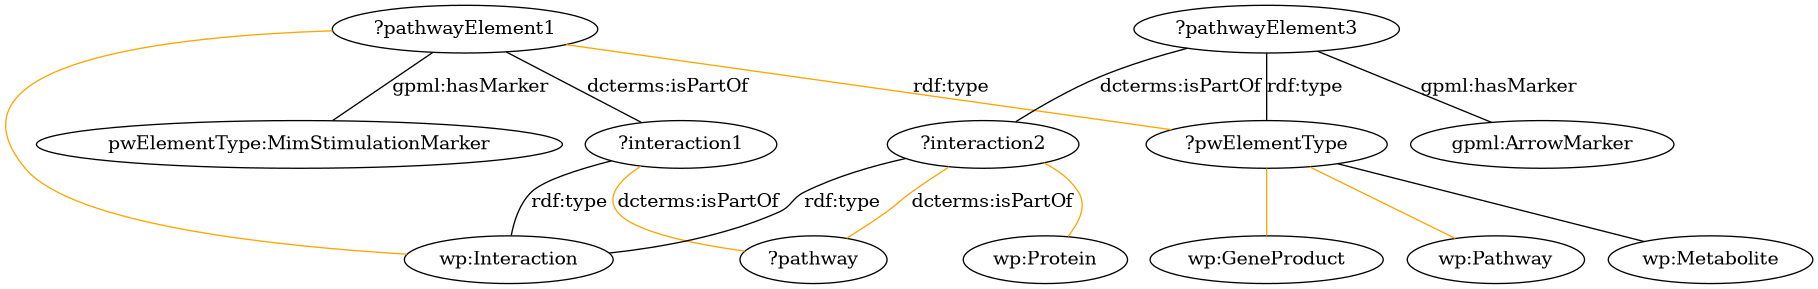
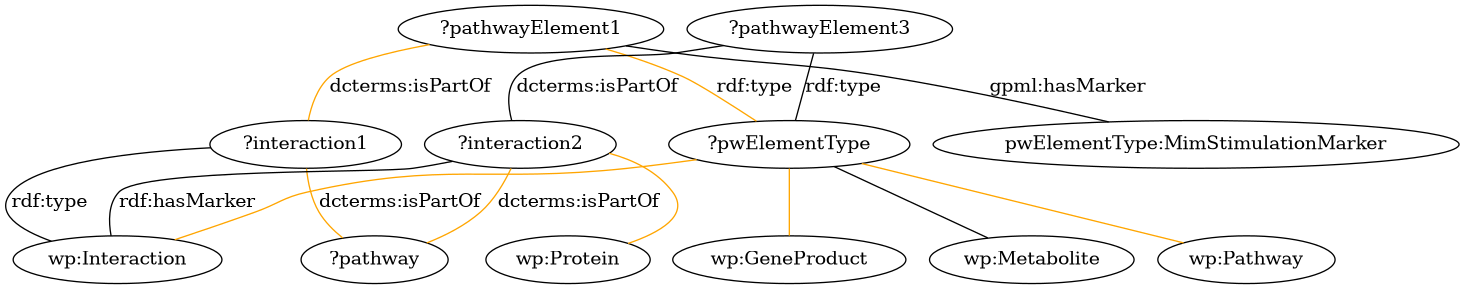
edge "?pathwayElement1" -- "?interaction1": color black -> orange
node "gpml:ArrowMarker": removed
edge "?pathwayElement1" -- "wp:Interaction": now "?pwElementType" -- "wp:Interaction"
edge "?interaction2" -- "wp:Interaction": label "rdf:type" -> "rdf:hasMarker"
